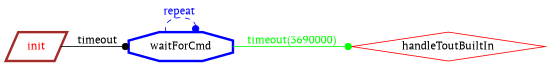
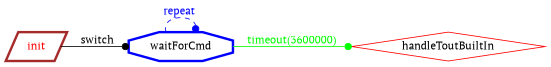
edge "init" -> "waitForCmd": label "timeout" -> "switch"
edge "waitForCmd" -> "handleToutBuiltIn": label "timeout(3690000)" -> "timeout(3600000)"
